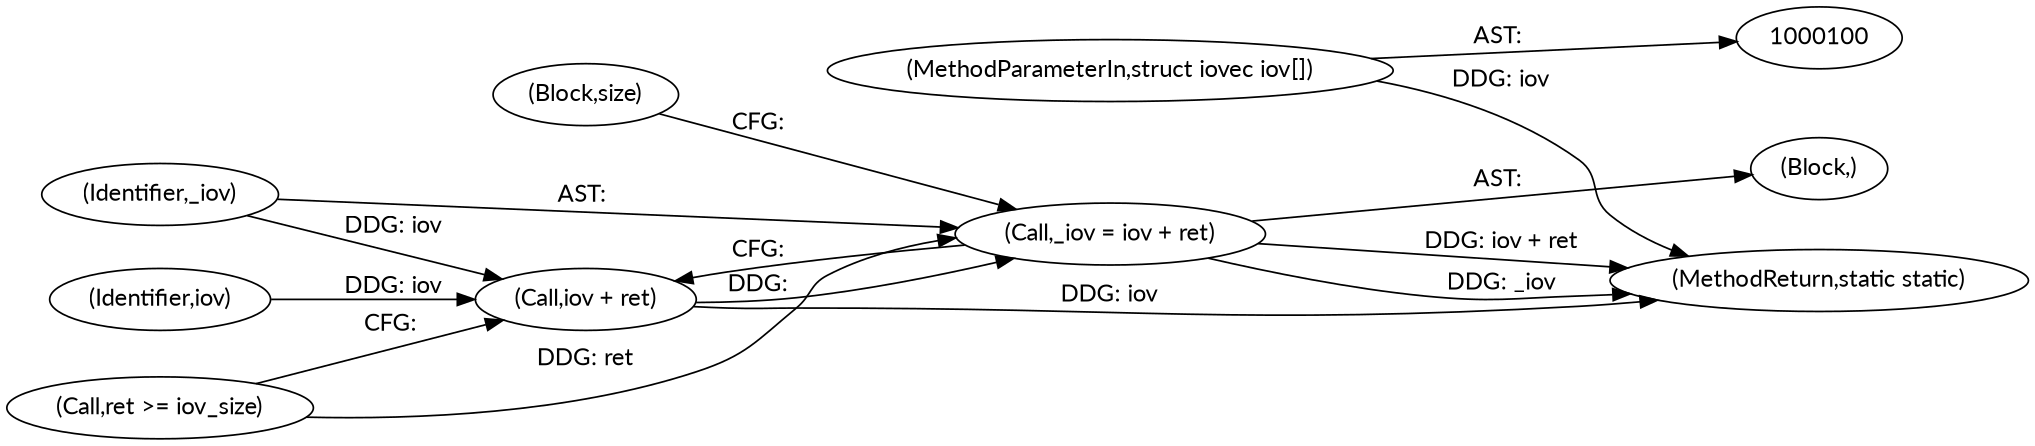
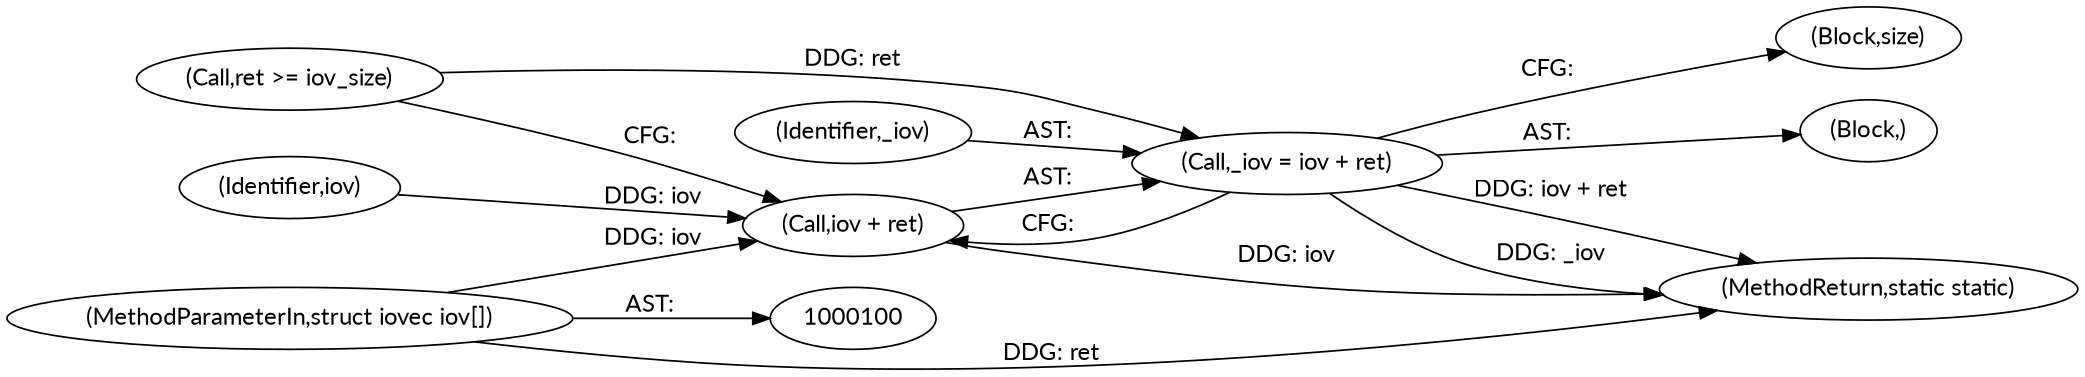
edge "(MethodParameterIn,struct iovec iov[])" -> "(MethodReturn,static static)": label "DDG: iov" -> "DDG: ret"
edge "(Block,size)" -> "(Call,_iov = iov + ret)": reversed
edge "(Identifier,_iov)" -> "(Call,iov + ret)": now "(MethodParameterIn,struct iovec iov[])" -> "(Call,iov + ret)"
edge "(Call,iov + ret)" -> "(Call,_iov = iov + ret)": label "DDG: " -> "AST: "
